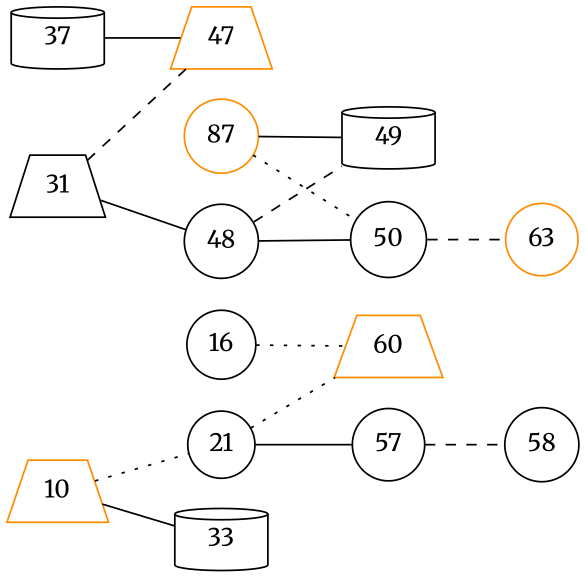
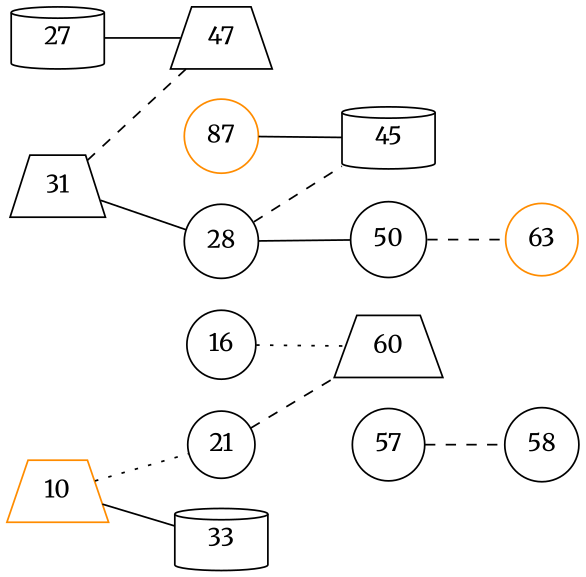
node "37": label "37" -> "27"
node "47": color darkorange -> black
node "49": label "49" -> "45"
edge "87" -- "50": removed
node "48": label "48" -> "28"
node "60": color darkorange -> black
edge "60" -- "21": style dotted -> dashed
edge "21" -- "57": removed
